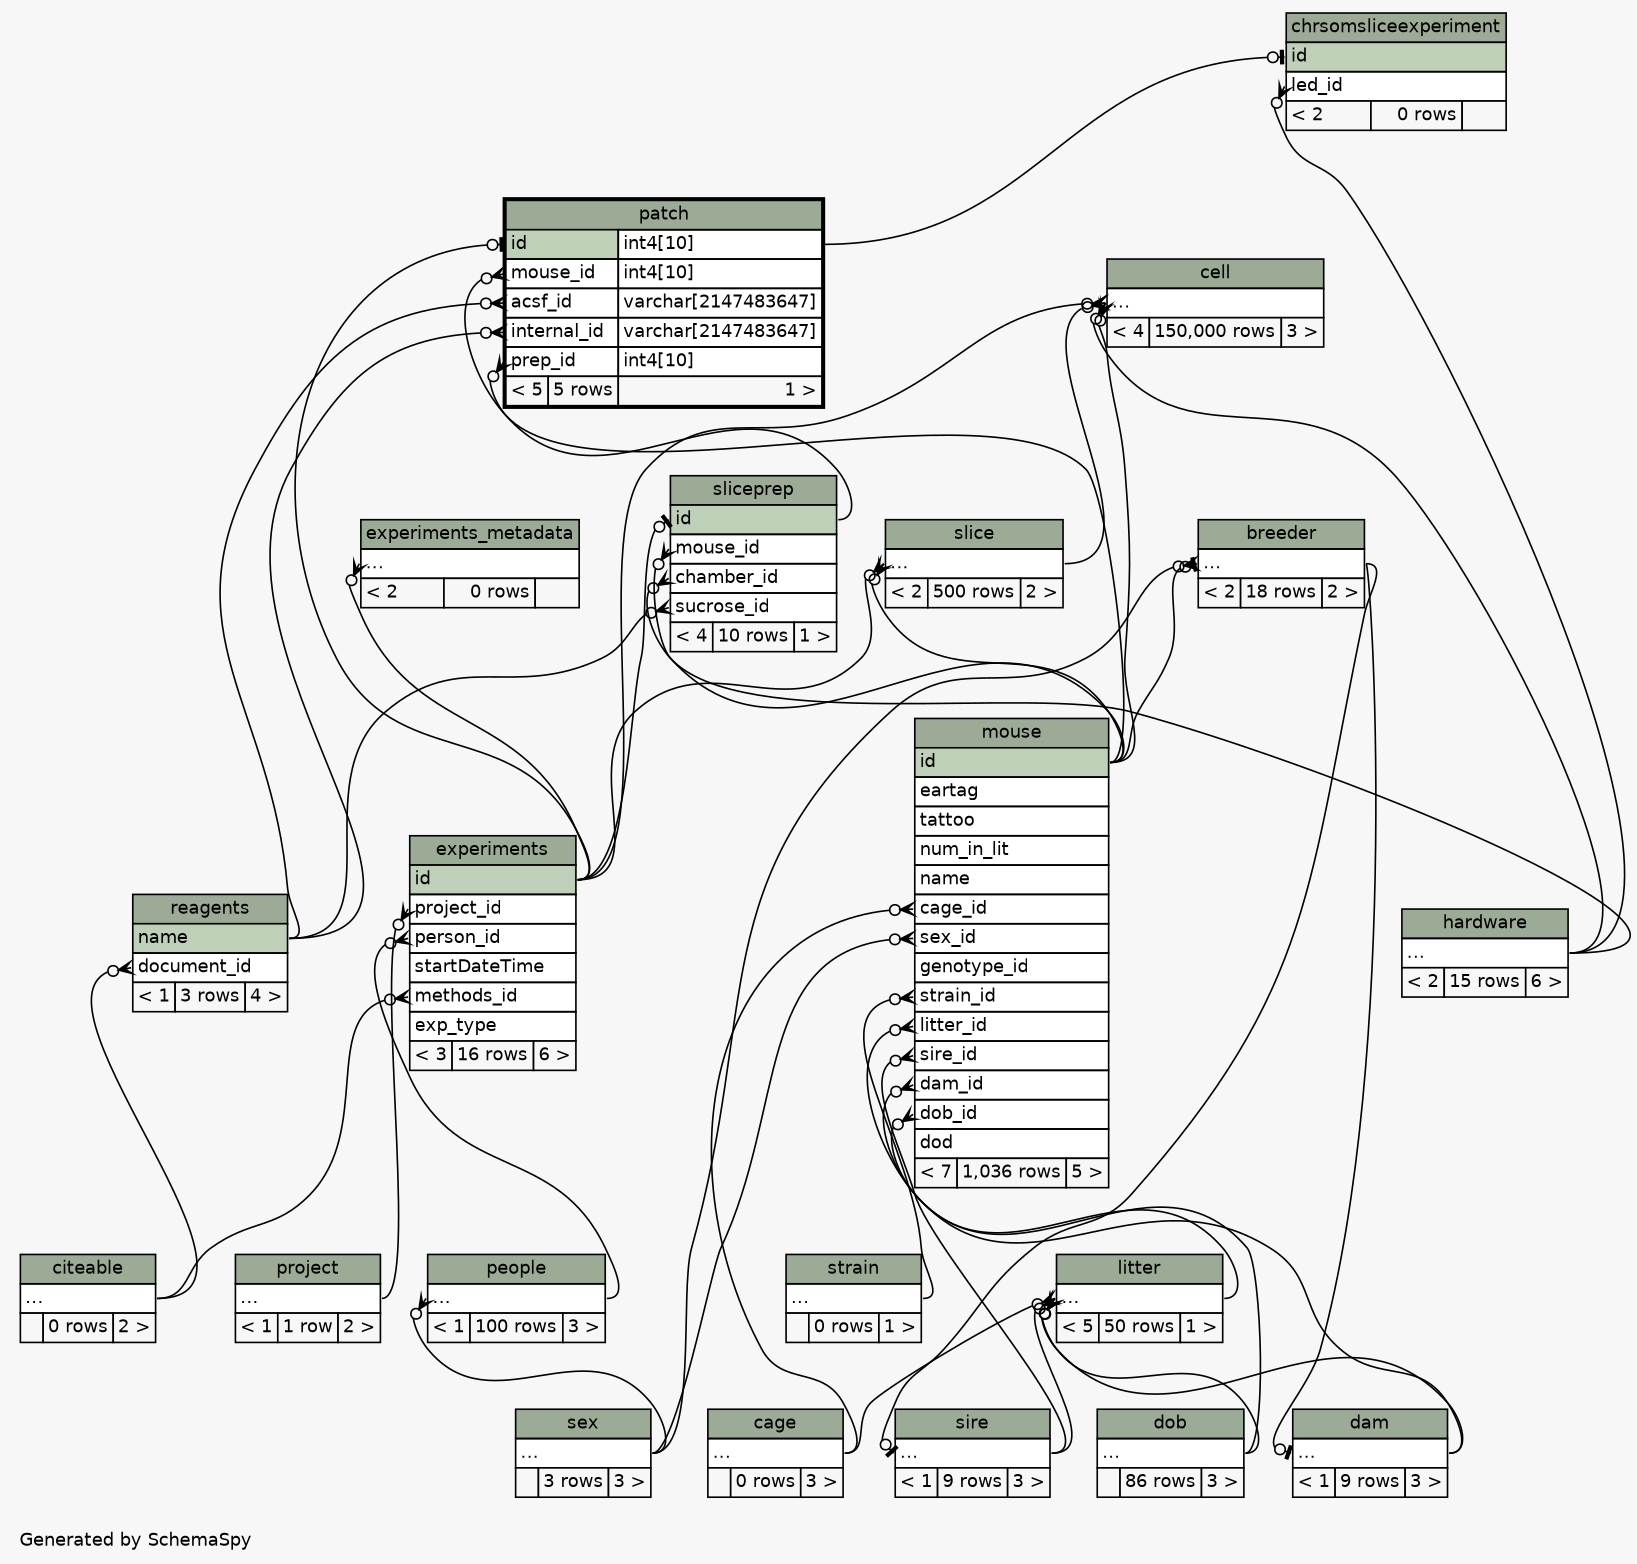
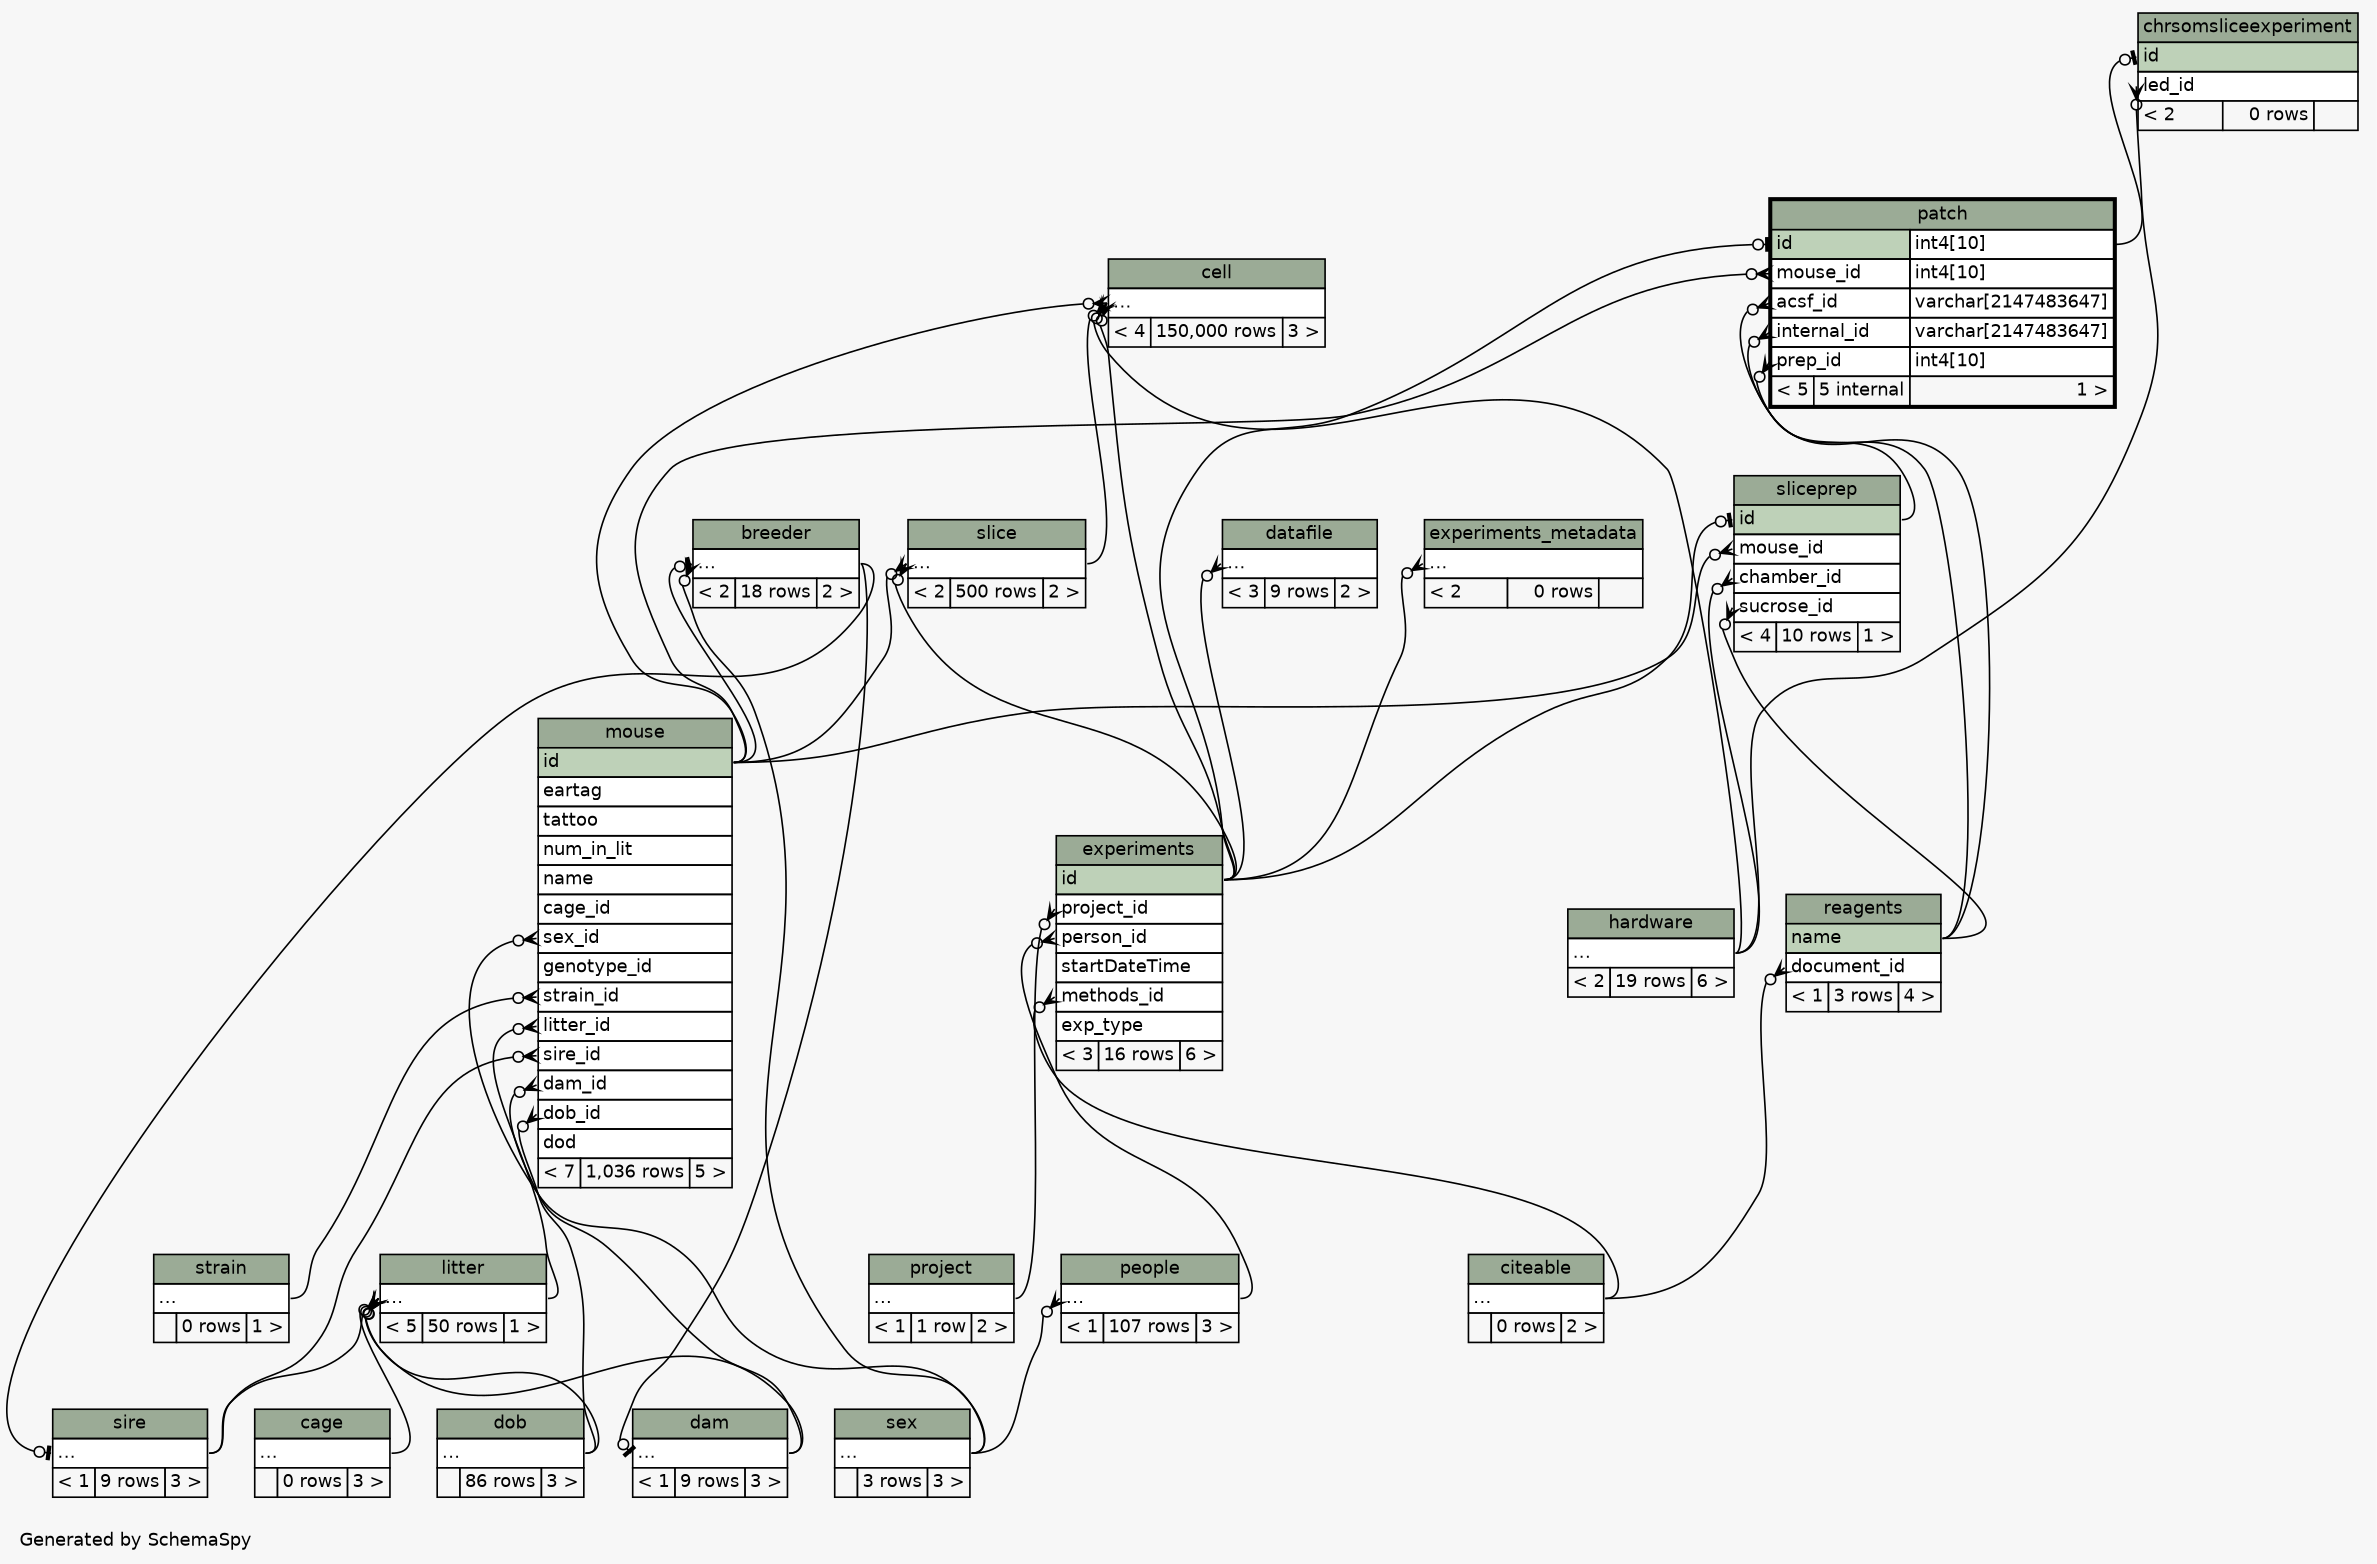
node "patch": text "5 rows" -> "5 internal"
node "datafile": added
node "hardware": text "15 rows" -> "19 rows"
edge "cage" -> "mouse": removed
node "people": text "100 rows" -> "107 rows"
